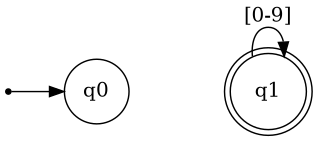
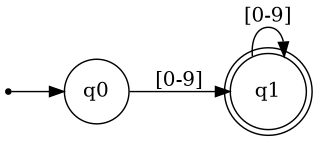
edge "q0" -> "q1": added, label "[0-9]"
